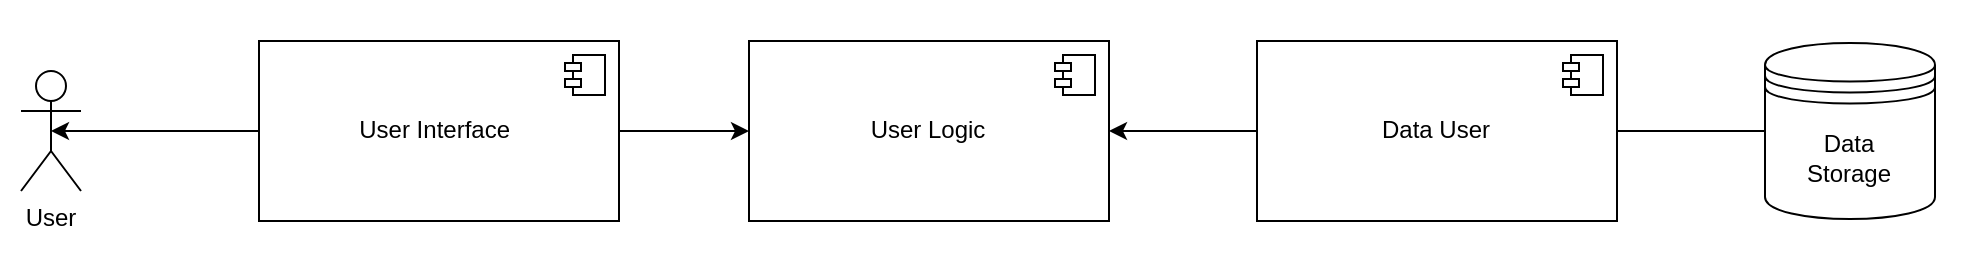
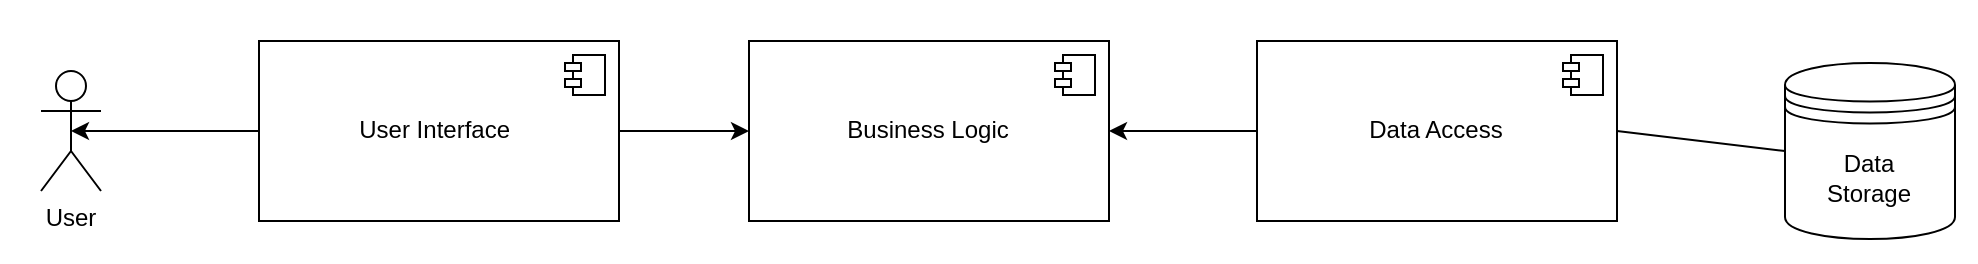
node "User": moved (51, 131) -> (71, 131)
node "User Logic": label "User Logic" -> "Business Logic"
node "Data User": label "Data User" -> "Data Access"
node "Data Storage": moved (1850, 131) -> (1870, 151)
